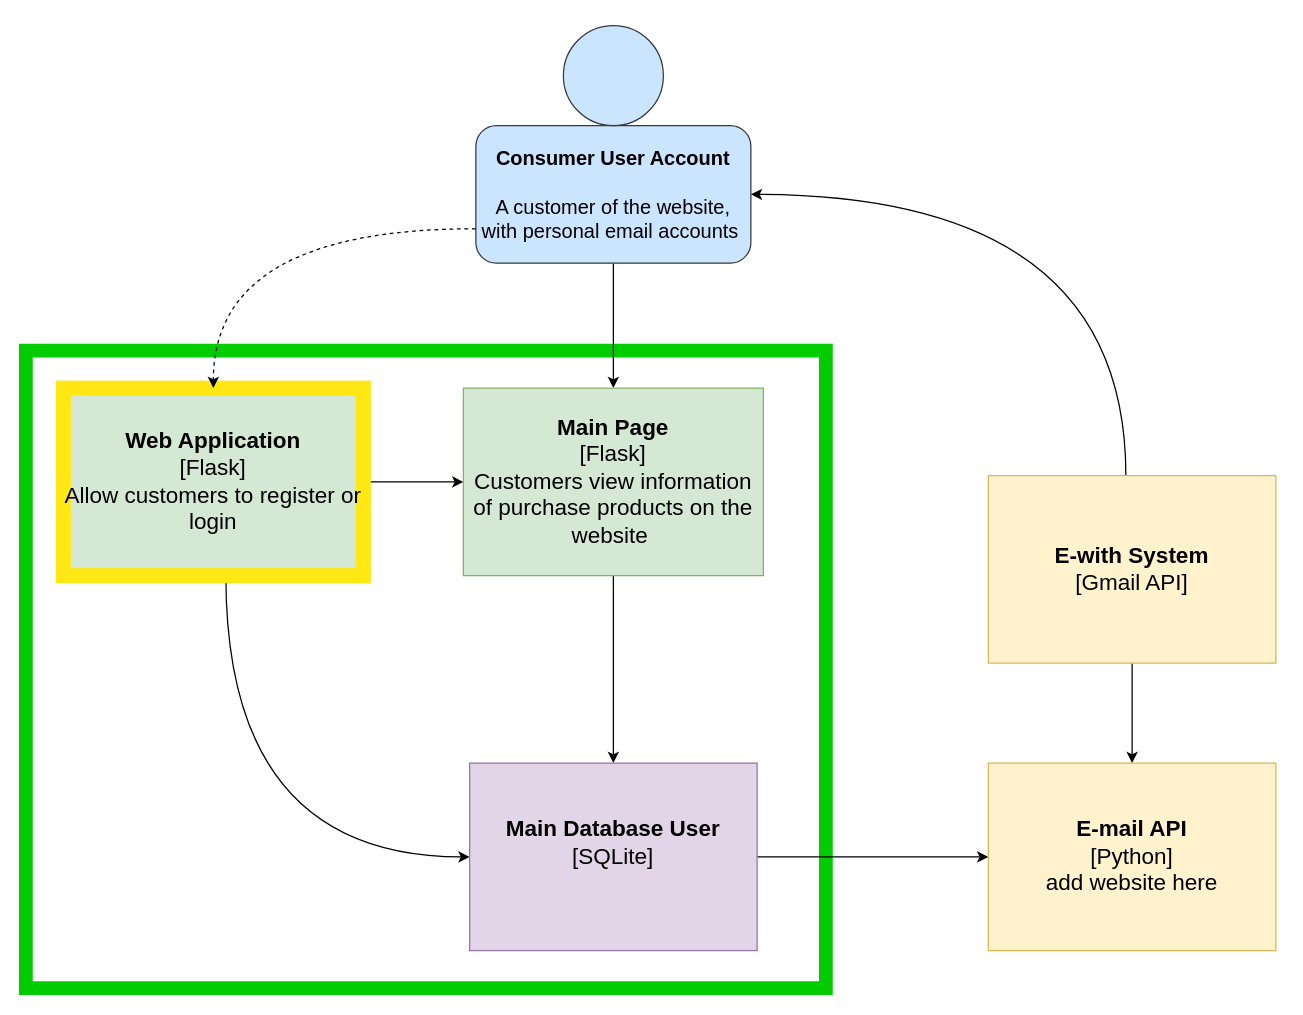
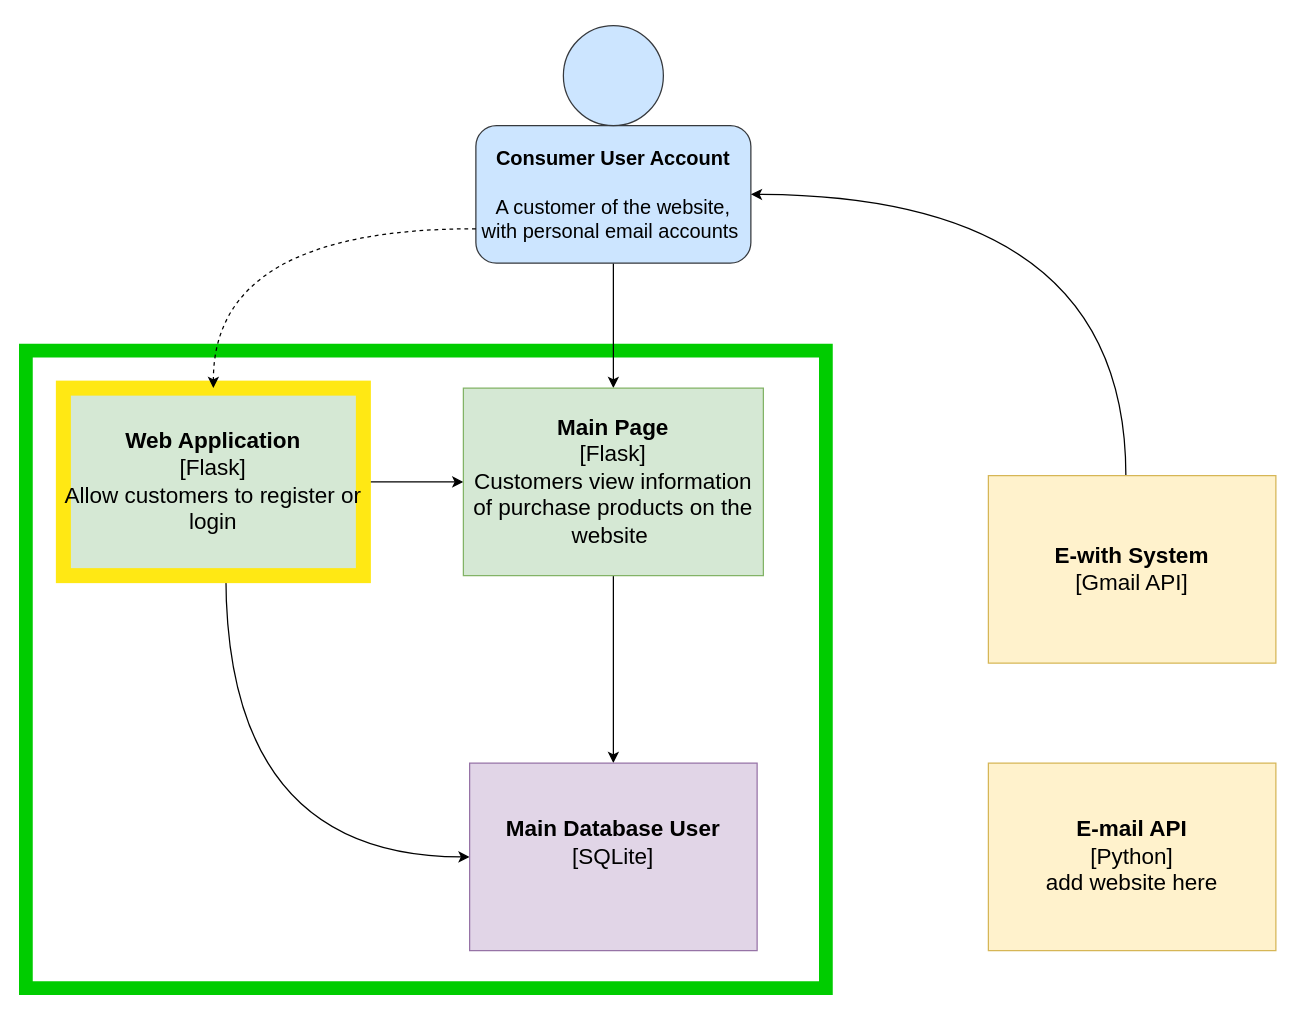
edge "E-with System [Gmail API]" -> "E-mail API [Python] add website here": removed
edge "Main Database User [SQLite]" -> "E-mail API [Python] add website here": removed
